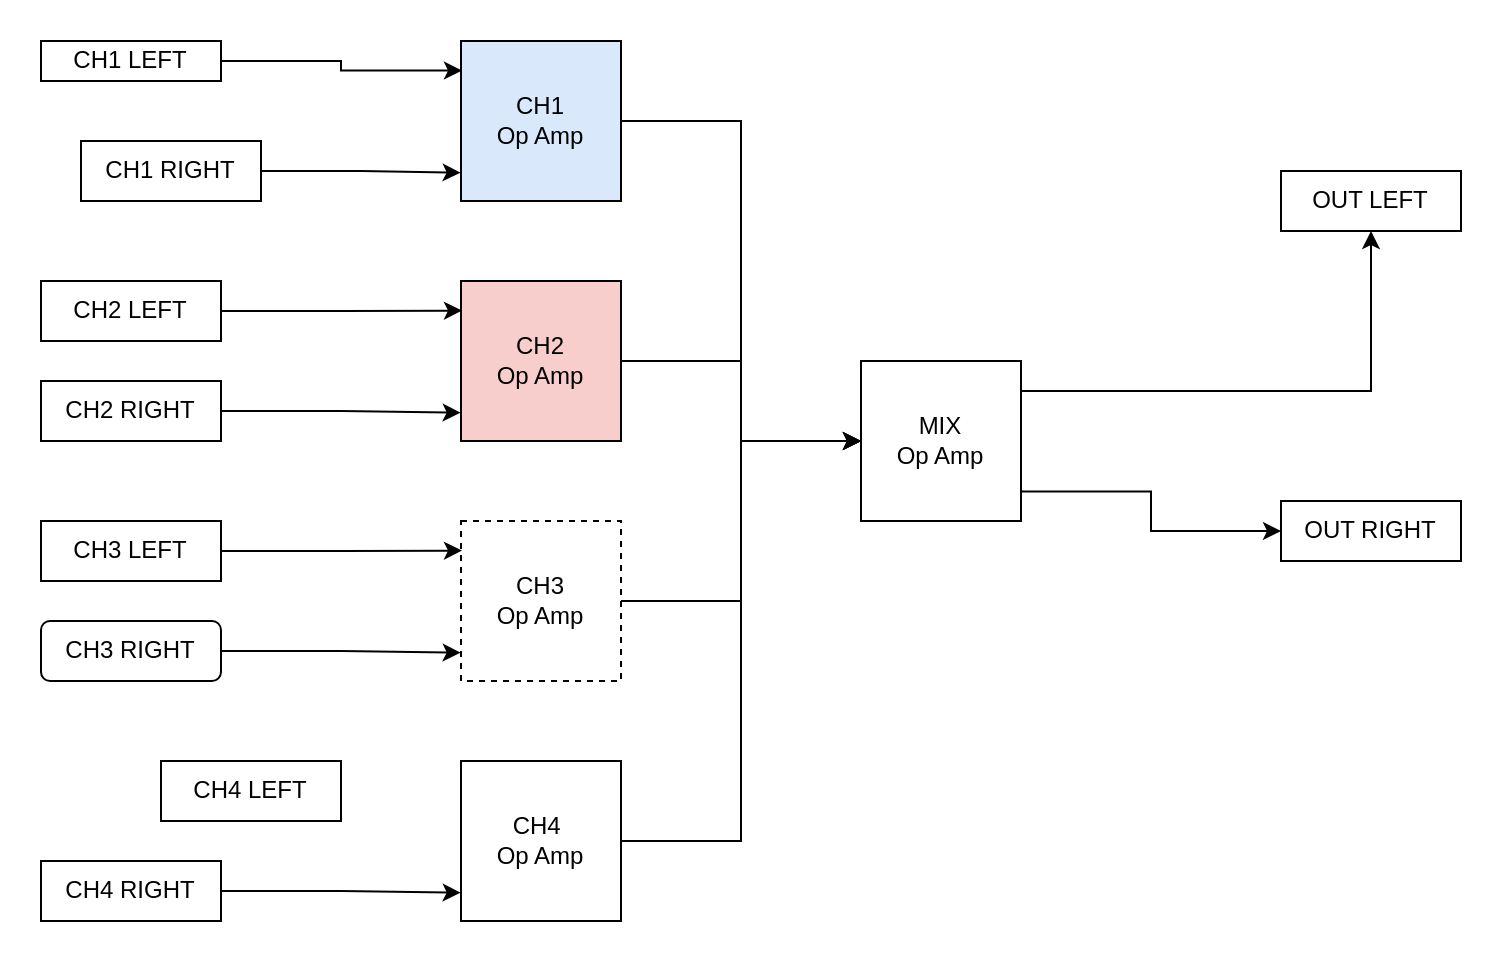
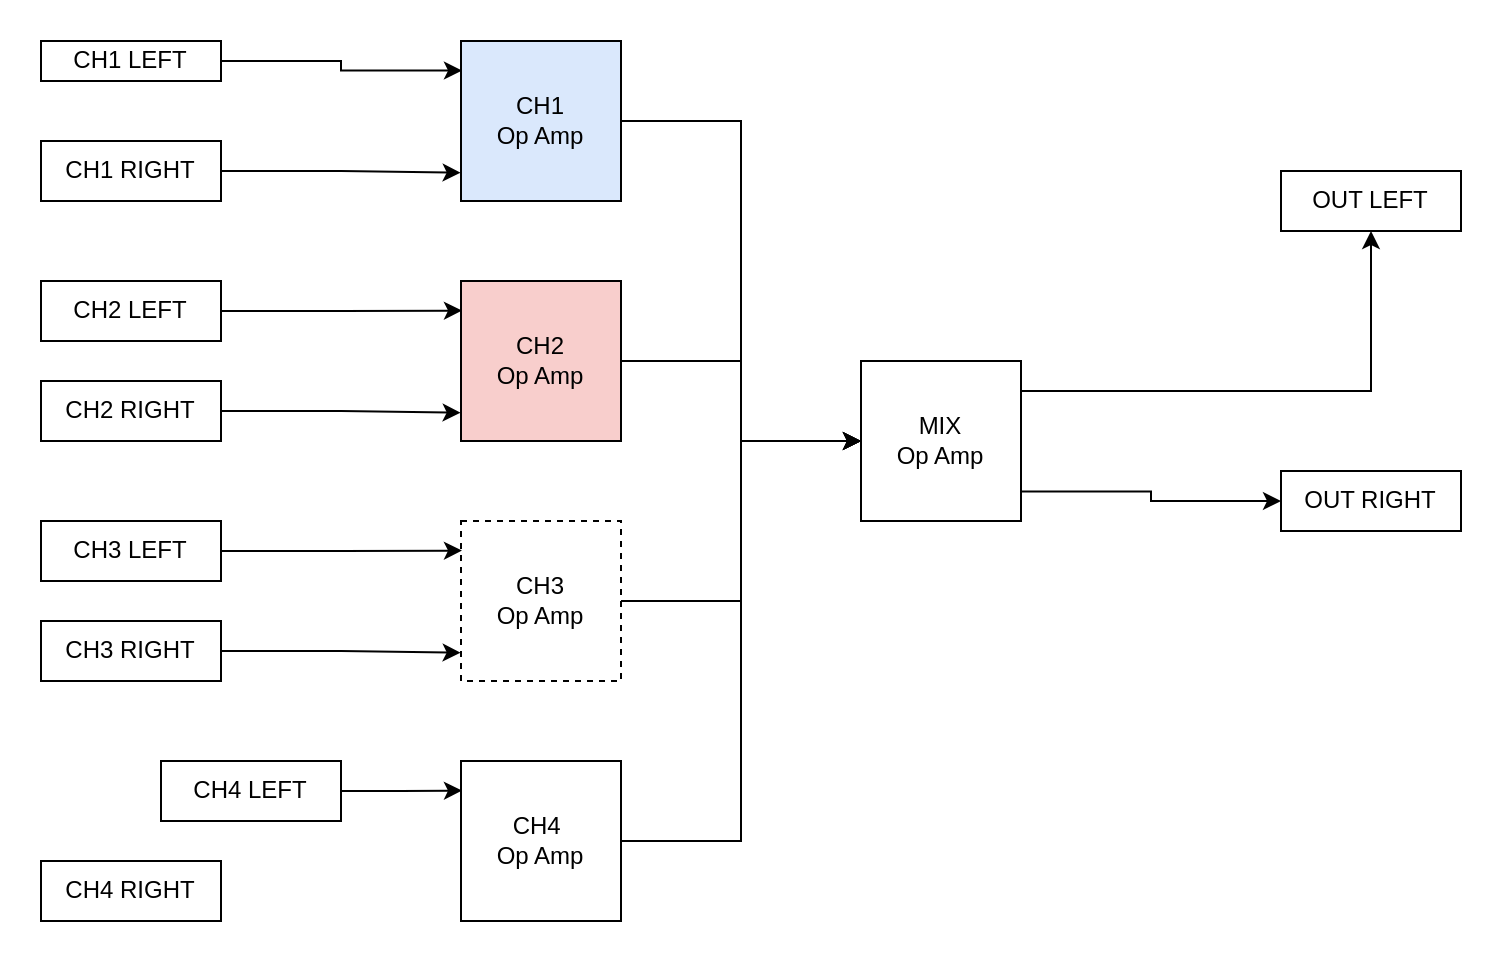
node "CH1 RIGHT": moved (171, 171) -> (131, 171)
node "OUT RIGHT": moved (1371, 531) -> (1371, 501)
node "CH3 RIGHT": shape rounded rectangle -> rectangle
edge "CH4 LEFT" -> "CH4 Op Amp": added
edge "CH4 RIGHT" -> "CH4 Op Amp": removed
